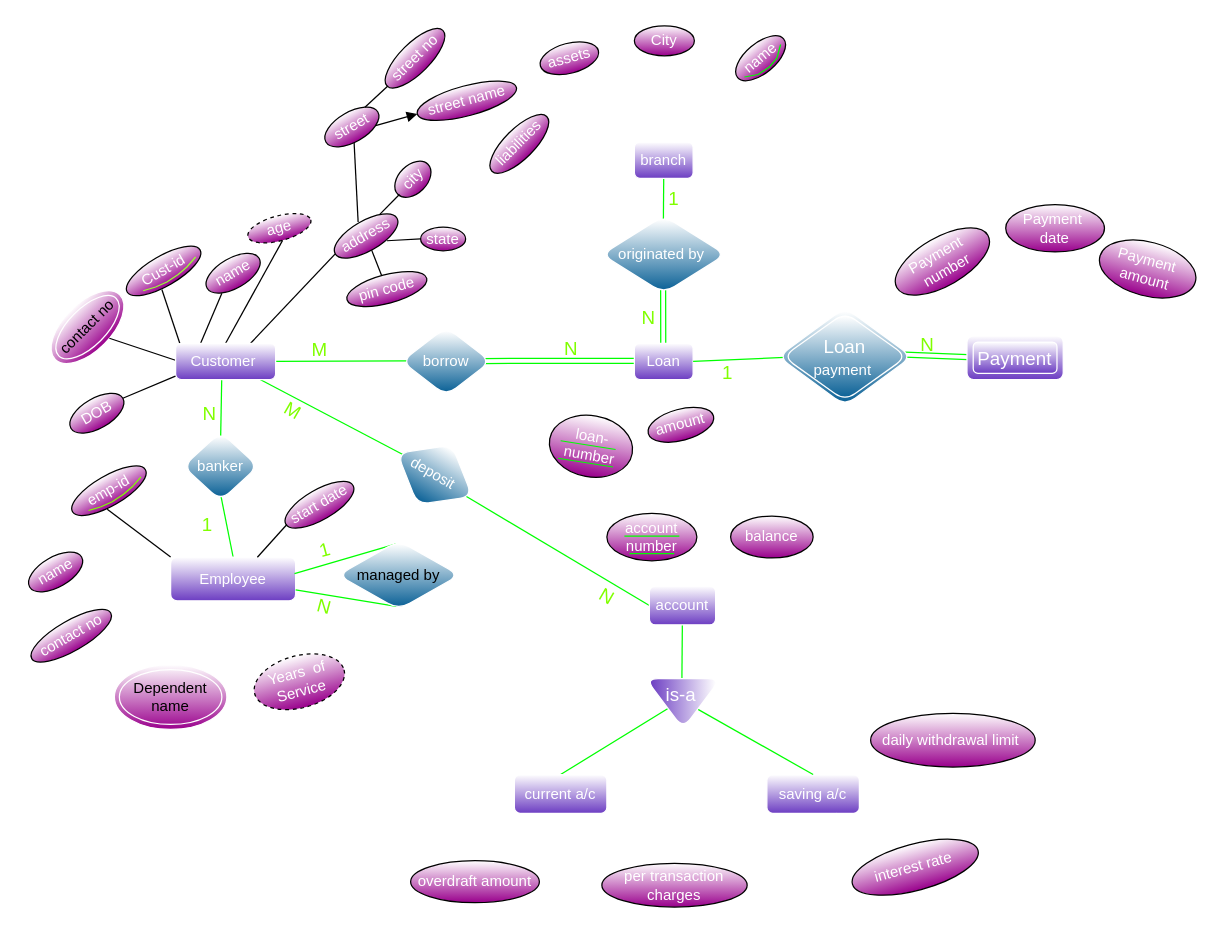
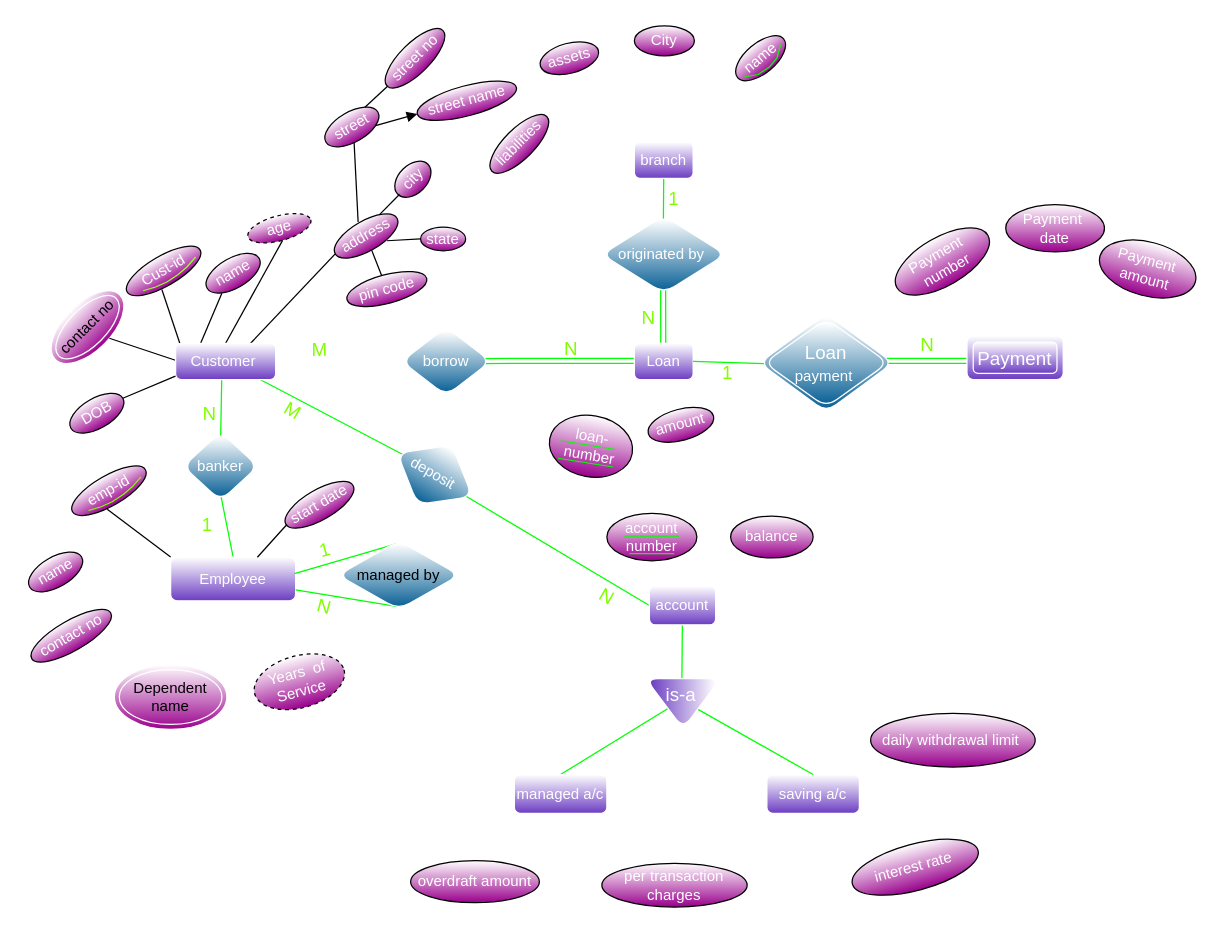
node "Loanpayment": moved (845, 356) -> (826, 363)
edge "Customer" -- "borrow": removed
node "current a/c": label "current a/c" -> "managed a/c"
